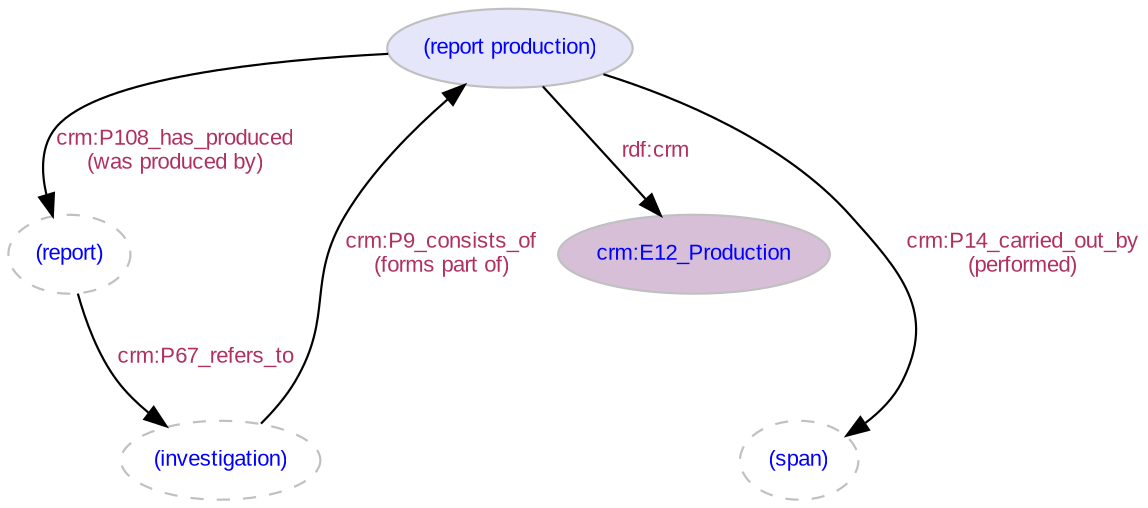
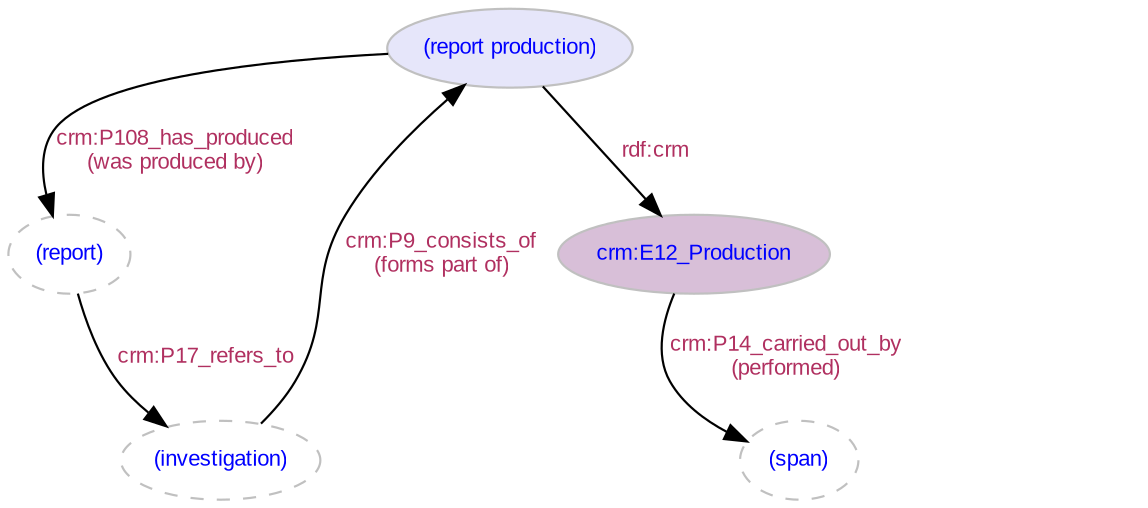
edge "(report production)" -> "(span)": now "crm:E12_Production" -> "(span)"
edge "(report)" -> "(investigation)": label "crm:P67_refers_to" -> "crm:P17_refers_to"
